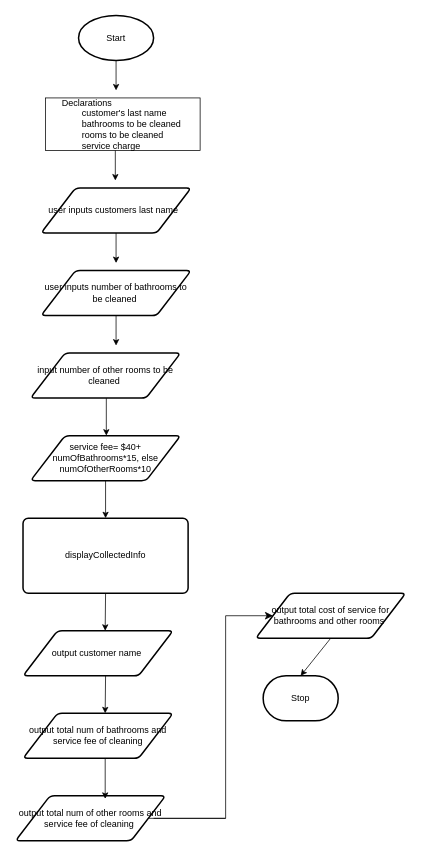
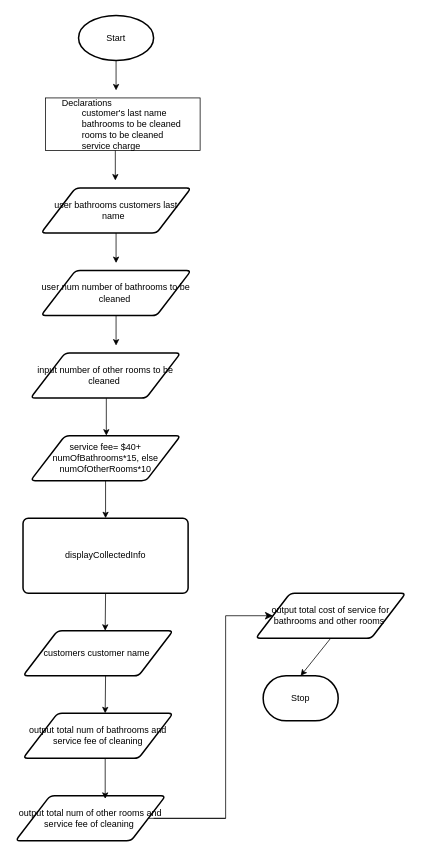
node "user inputs customers last name": label "user inputs customers last name" -> "user bathrooms customers last name"
node "user inputs number of bathrooms to be cleaned": label "user inputs number of bathrooms to be cleaned" -> "user num number of bathrooms to be cleaned"
node "output customer name": label "output customer name" -> "customers customer name"
